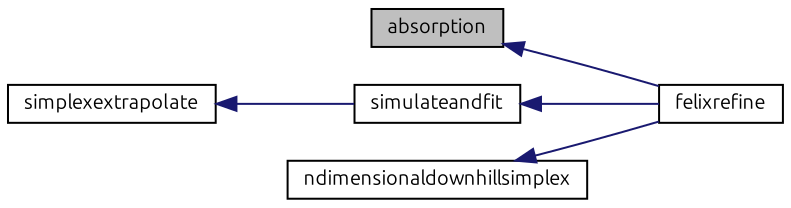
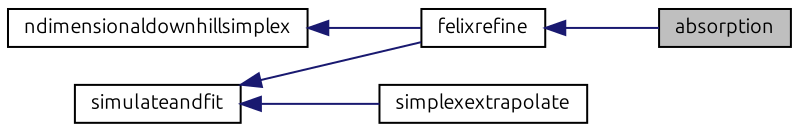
edge "felixrefine" -> "absorption": reversed
edge "simulateandfit" -> "simplexextrapolate": reversed
